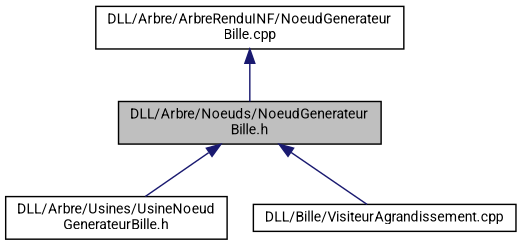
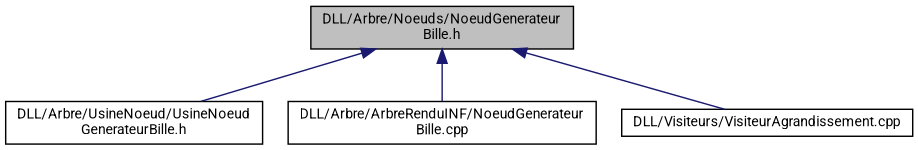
edge "DLL/Arbre/Noeuds/NoeudGenerateur Bille.h" -> "DLL/Arbre/ArbreRenduINF/NoeudGenerateur Bille.cpp": reversed
node "DLL/Arbre/Usines/UsineNoeud GenerateurBille.h": label "DLL/Arbre/Usines/UsineNoeud GenerateurBille.h" -> "DLL/Arbre/UsineNoeud/UsineNoeud GenerateurBille.h"
node "DLL/Bille/VisiteurAgrandissement.cpp": label "DLL/Bille/VisiteurAgrandissement.cpp" -> "DLL/Visiteurs/VisiteurAgrandissement.cpp"
